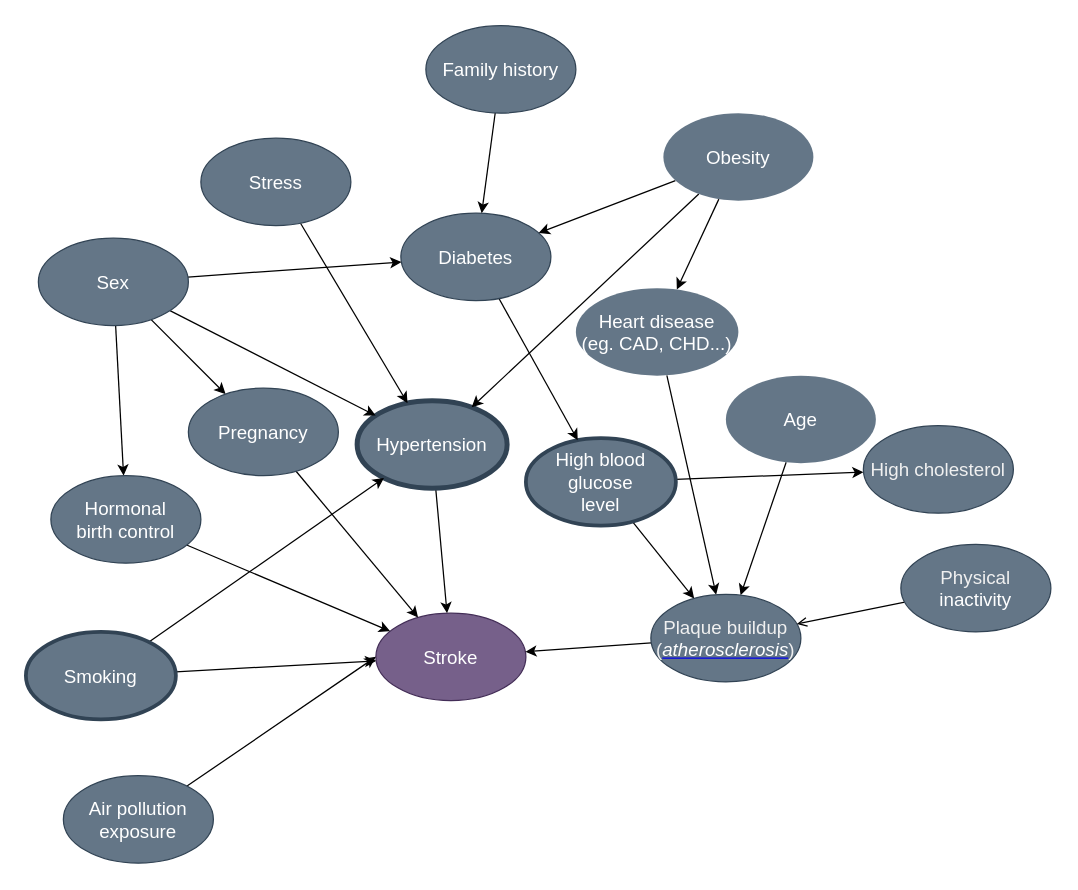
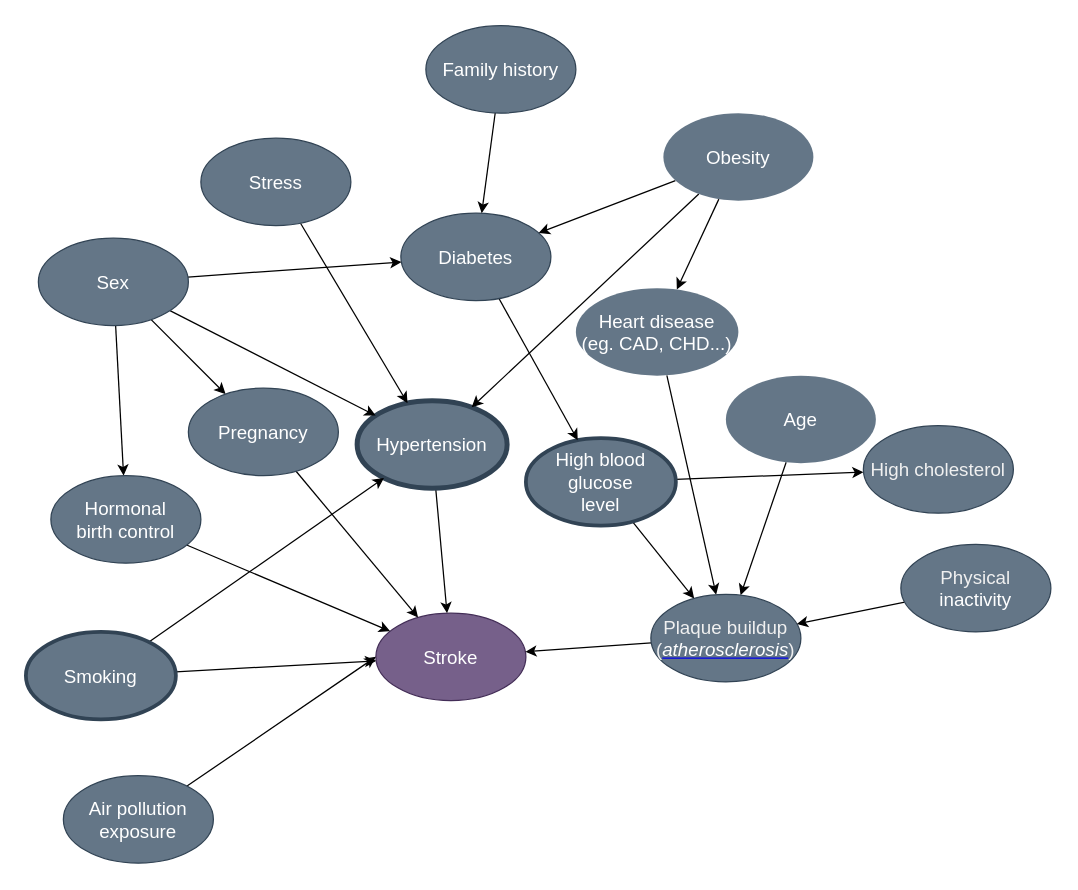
edge "Physical inactivity" -> "Plaque buildup(atherosclerosis)": arrowhead open -> classic
